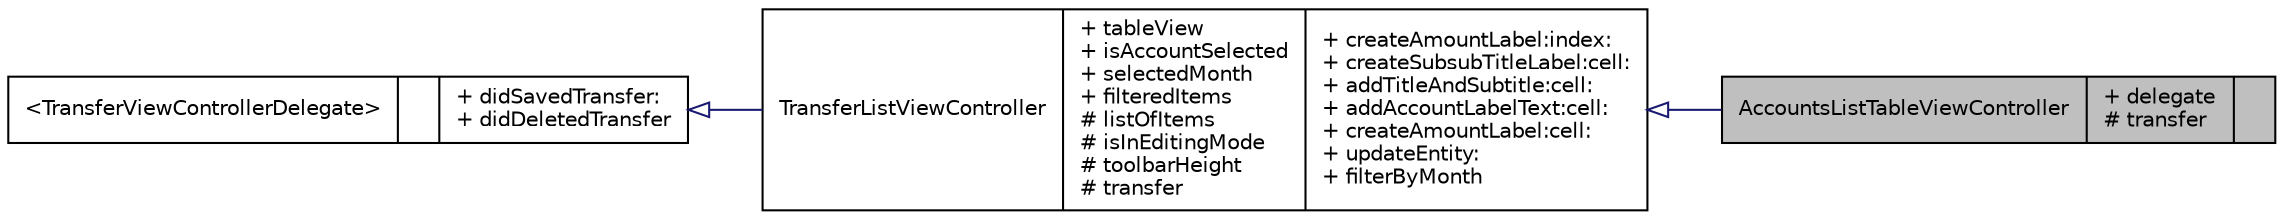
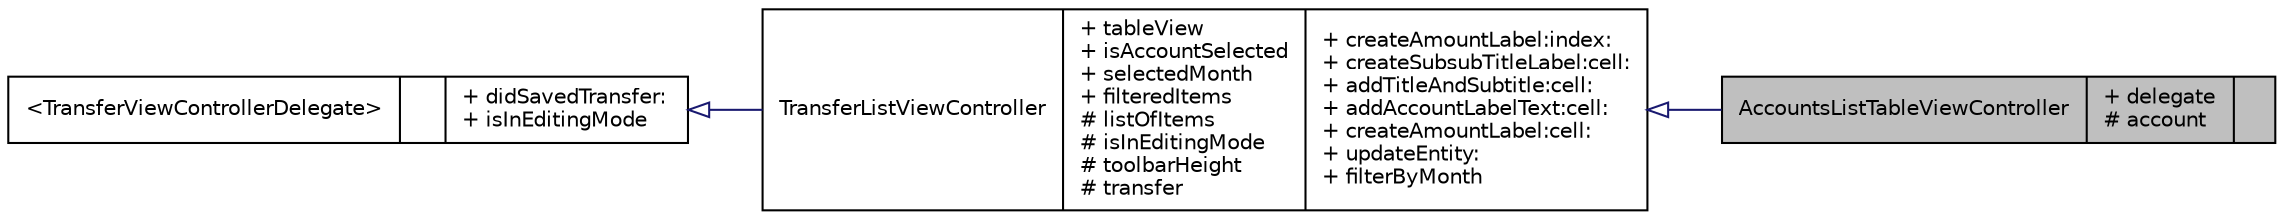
node "<TransferViewControllerDelegate>": text "+ didDeletedTransfer" -> "+ isInEditingMode"
node "AccountsListTableViewController": text "# transfer" -> "# account"
